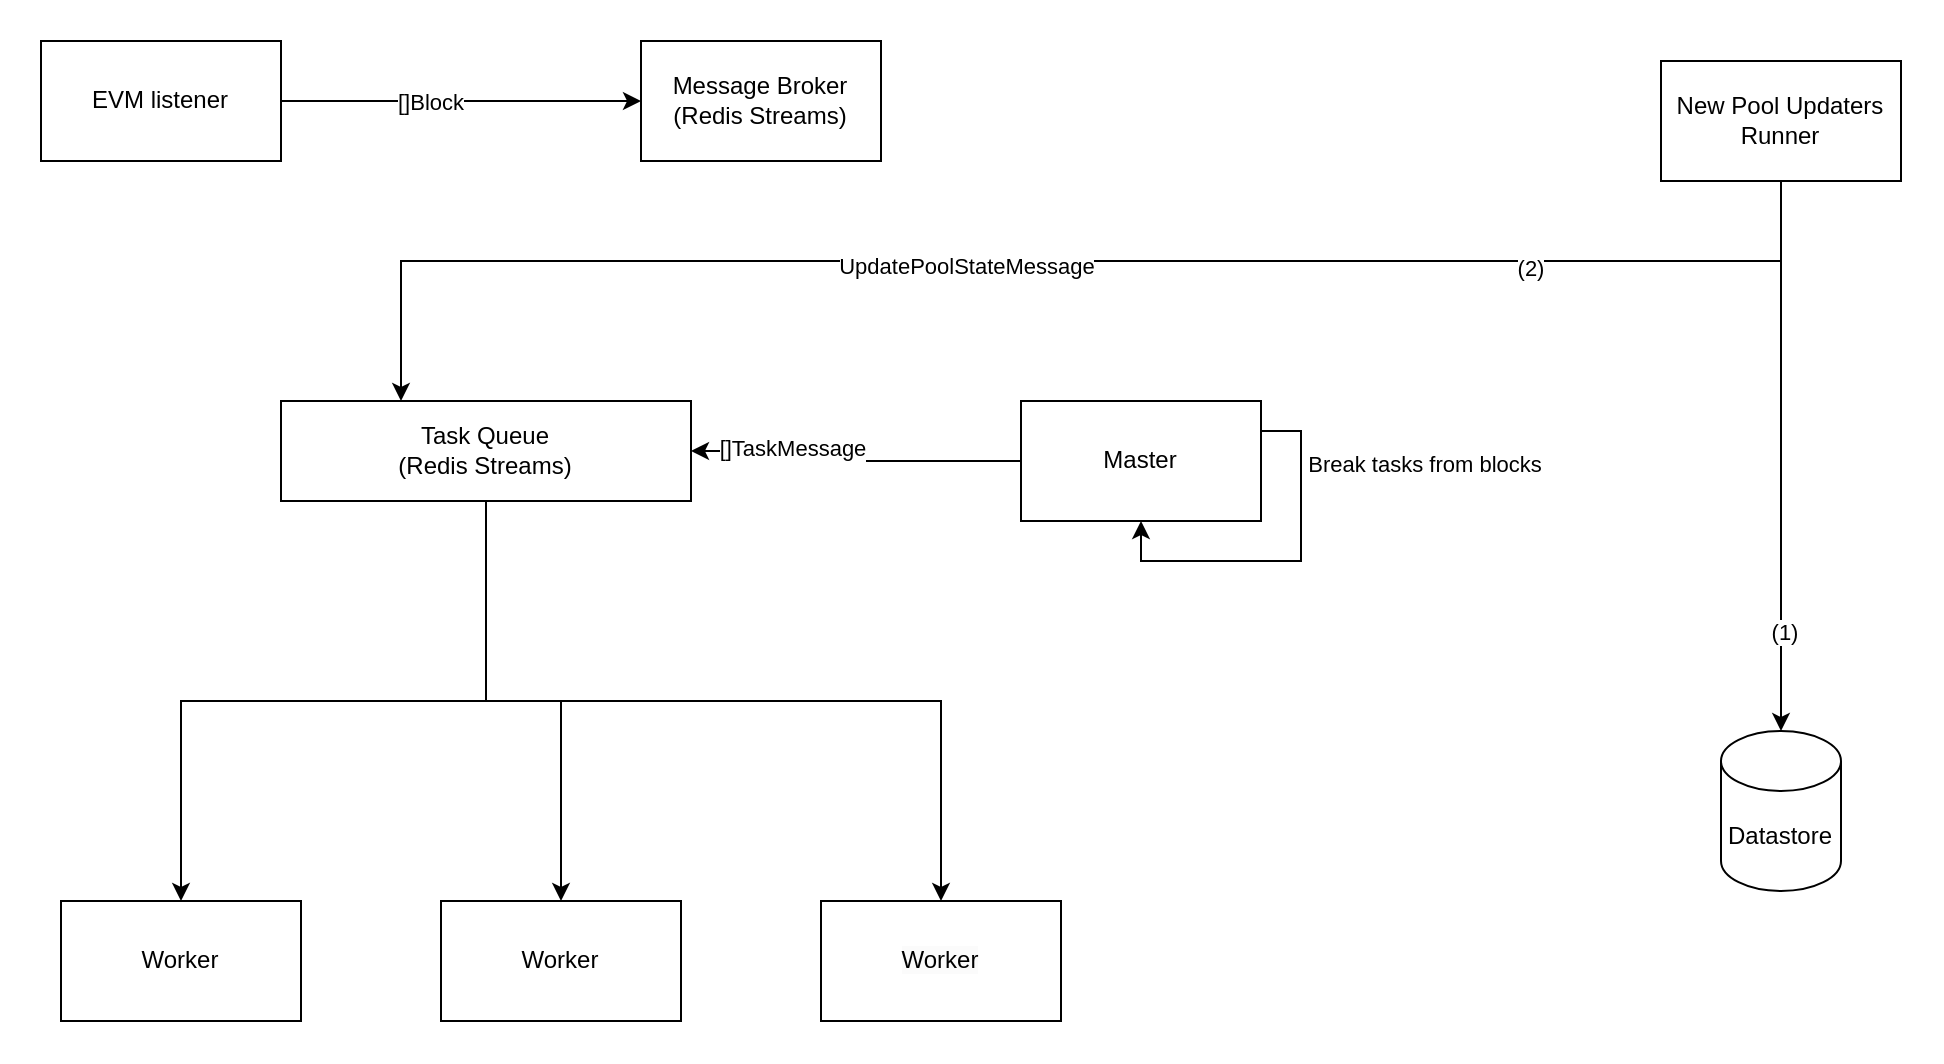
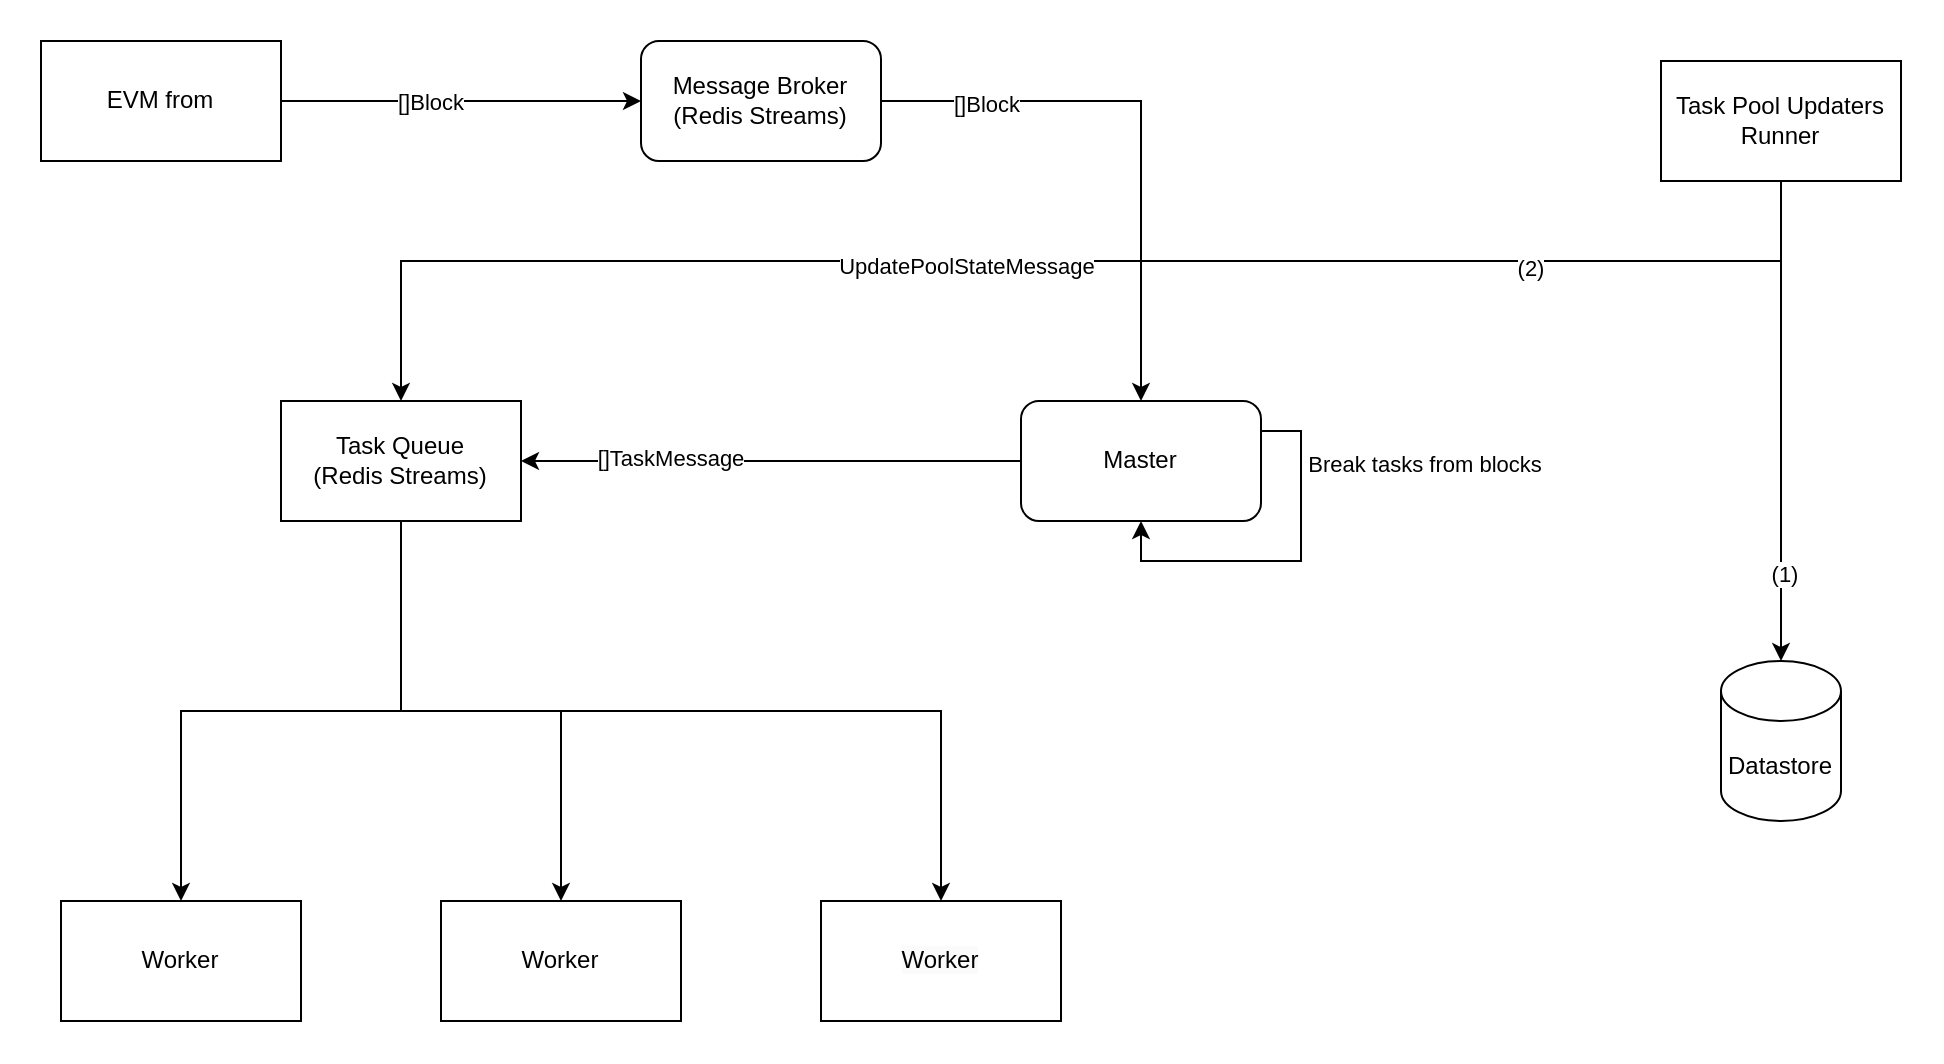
node "EVM listener": label "EVM listener" -> "EVM from"
node "Message Broker (Redis Streams)": shape rectangle -> rounded rectangle
edge "Message Broker (Redis Streams)" -> "Master": added, label "[]Block"
node "New Pool Updaters Runner": label "New Pool Updaters Runner" -> "Task Pool Updaters Runner"
node "Task Queue (Redis Streams)": size 410x100 -> 240x120
node "Master": shape rectangle -> rounded rectangle
node "Datastore": moved (1781, 811) -> (1781, 741)
